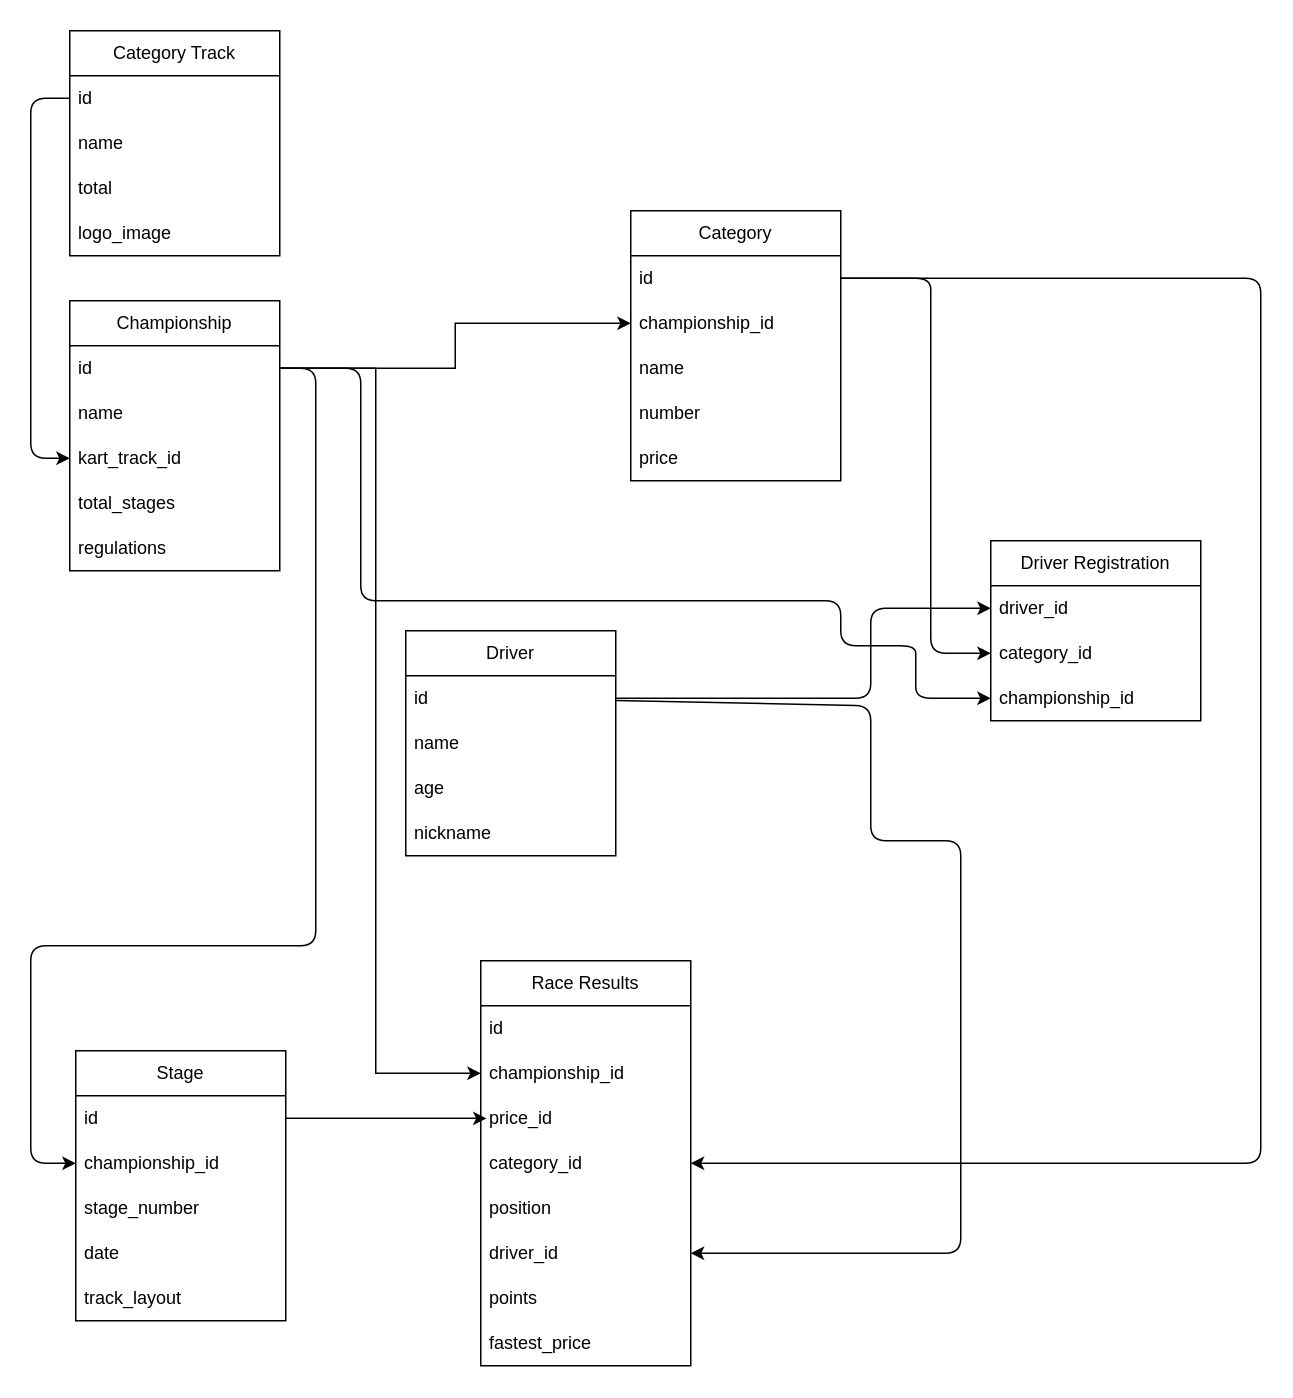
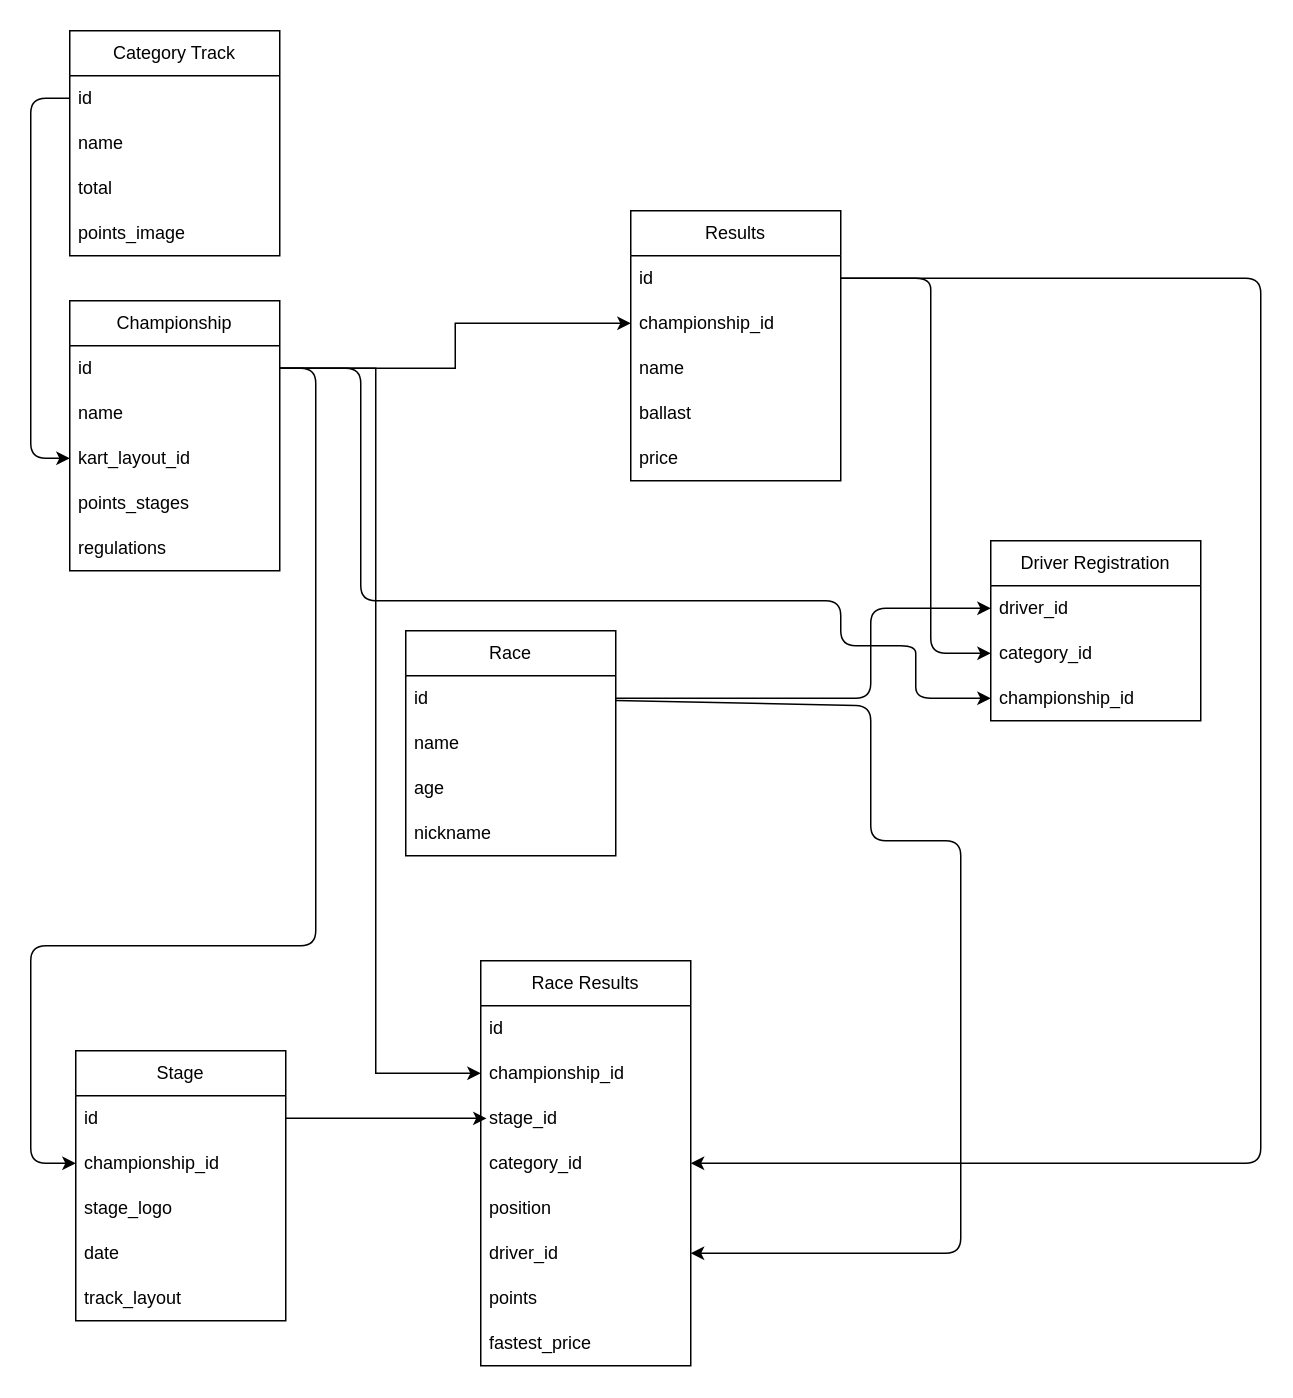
node "logo_image": label "logo_image" -> "points_image"
node "Category": label "Category" -> "Results"
node "number": label "number" -> "ballast"
node "kart_track_id": label "kart_track_id" -> "kart_layout_id"
node "total_stages": label "total_stages" -> "points_stages"
node "Driver": label "Driver" -> "Race"
node "price_id": label "price_id" -> "stage_id"
node "stage_number": label "stage_number" -> "stage_logo"
